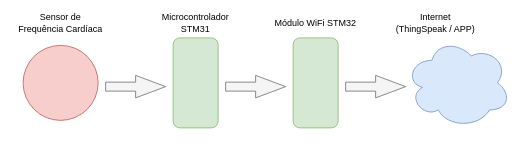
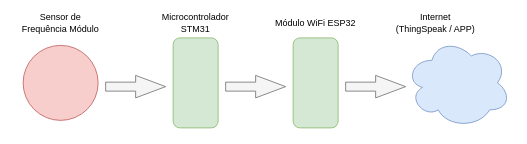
node "Sensor de Frequência Cardíaca": label "Sensor de Frequência Cardíaca" -> "Sensor de Frequência Módulo"
node "Módulo WiFi STM32": label "Módulo WiFi STM32" -> "Módulo WiFi ESP32"
